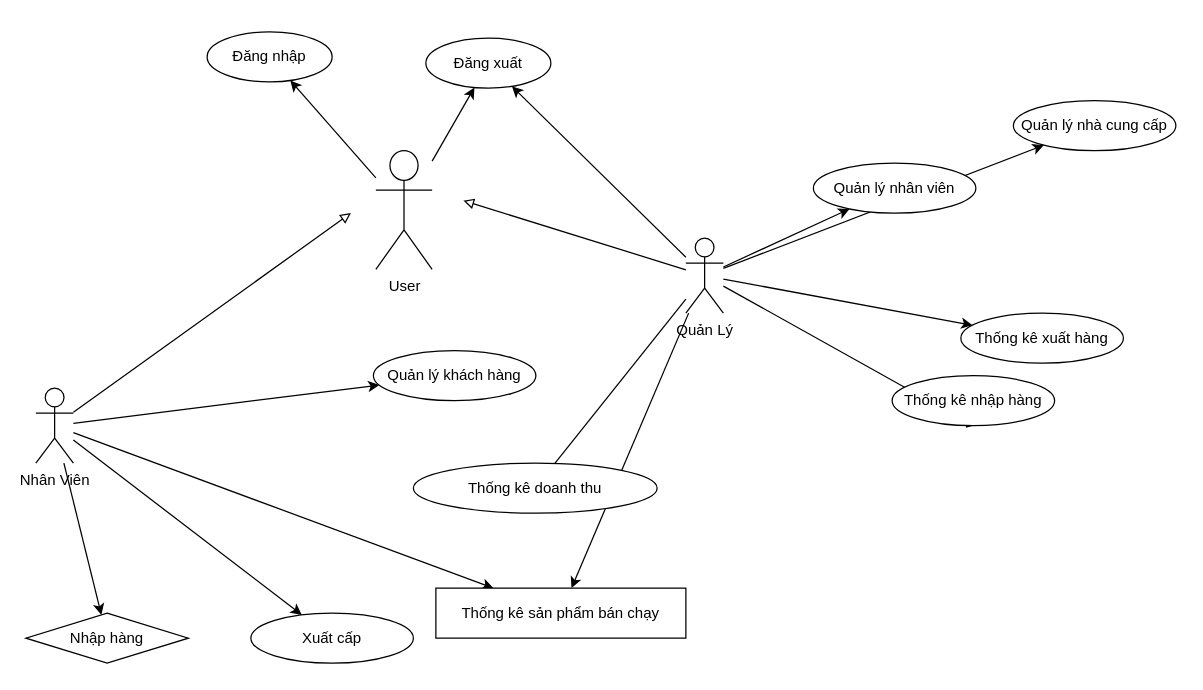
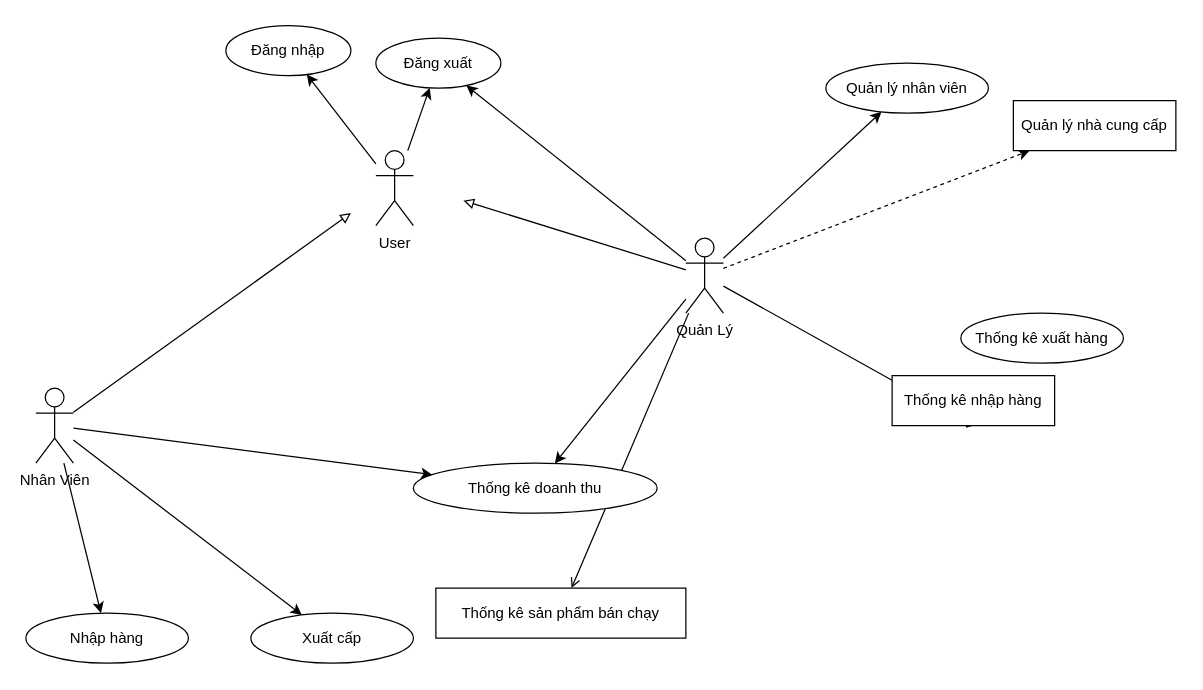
node "Đăng nhập": moved (269, 57) -> (288, 51)
node "Đăng xuất": moved (488, 63) -> (438, 63)
node "Quản lý nhà cung cấp": shape ellipse -> rectangle
node "Quản lý nhân viên": moved (894, 188) -> (907, 88)
edge "Quản Lý" -> "Quản lý nhà cung cấp": style solid -> dashed
node "User": size 56x119 -> 38x75
edge "Quản Lý" -> "Thống kê xuất hàng": removed
node "Quản lý khách hàng": removed
node "Thống kê nhập hàng": shape ellipse -> rectangle
edge "Nhân Viên" -> "Quản lý khách hàng": removed
edge "Nhân Viên" -> "Thống kê doanh thu": added
edge "Quản Lý" -- "Thống kê doanh thu": arrowhead none -> classic
edge "Nhân Viên" -> "Thống kê sản phẩm bán chạy": removed
edge "Quản Lý" -> "Thống kê sản phẩm bán chạy": arrowhead classic -> open
node "Nhập hàng": shape diamond -> ellipse
